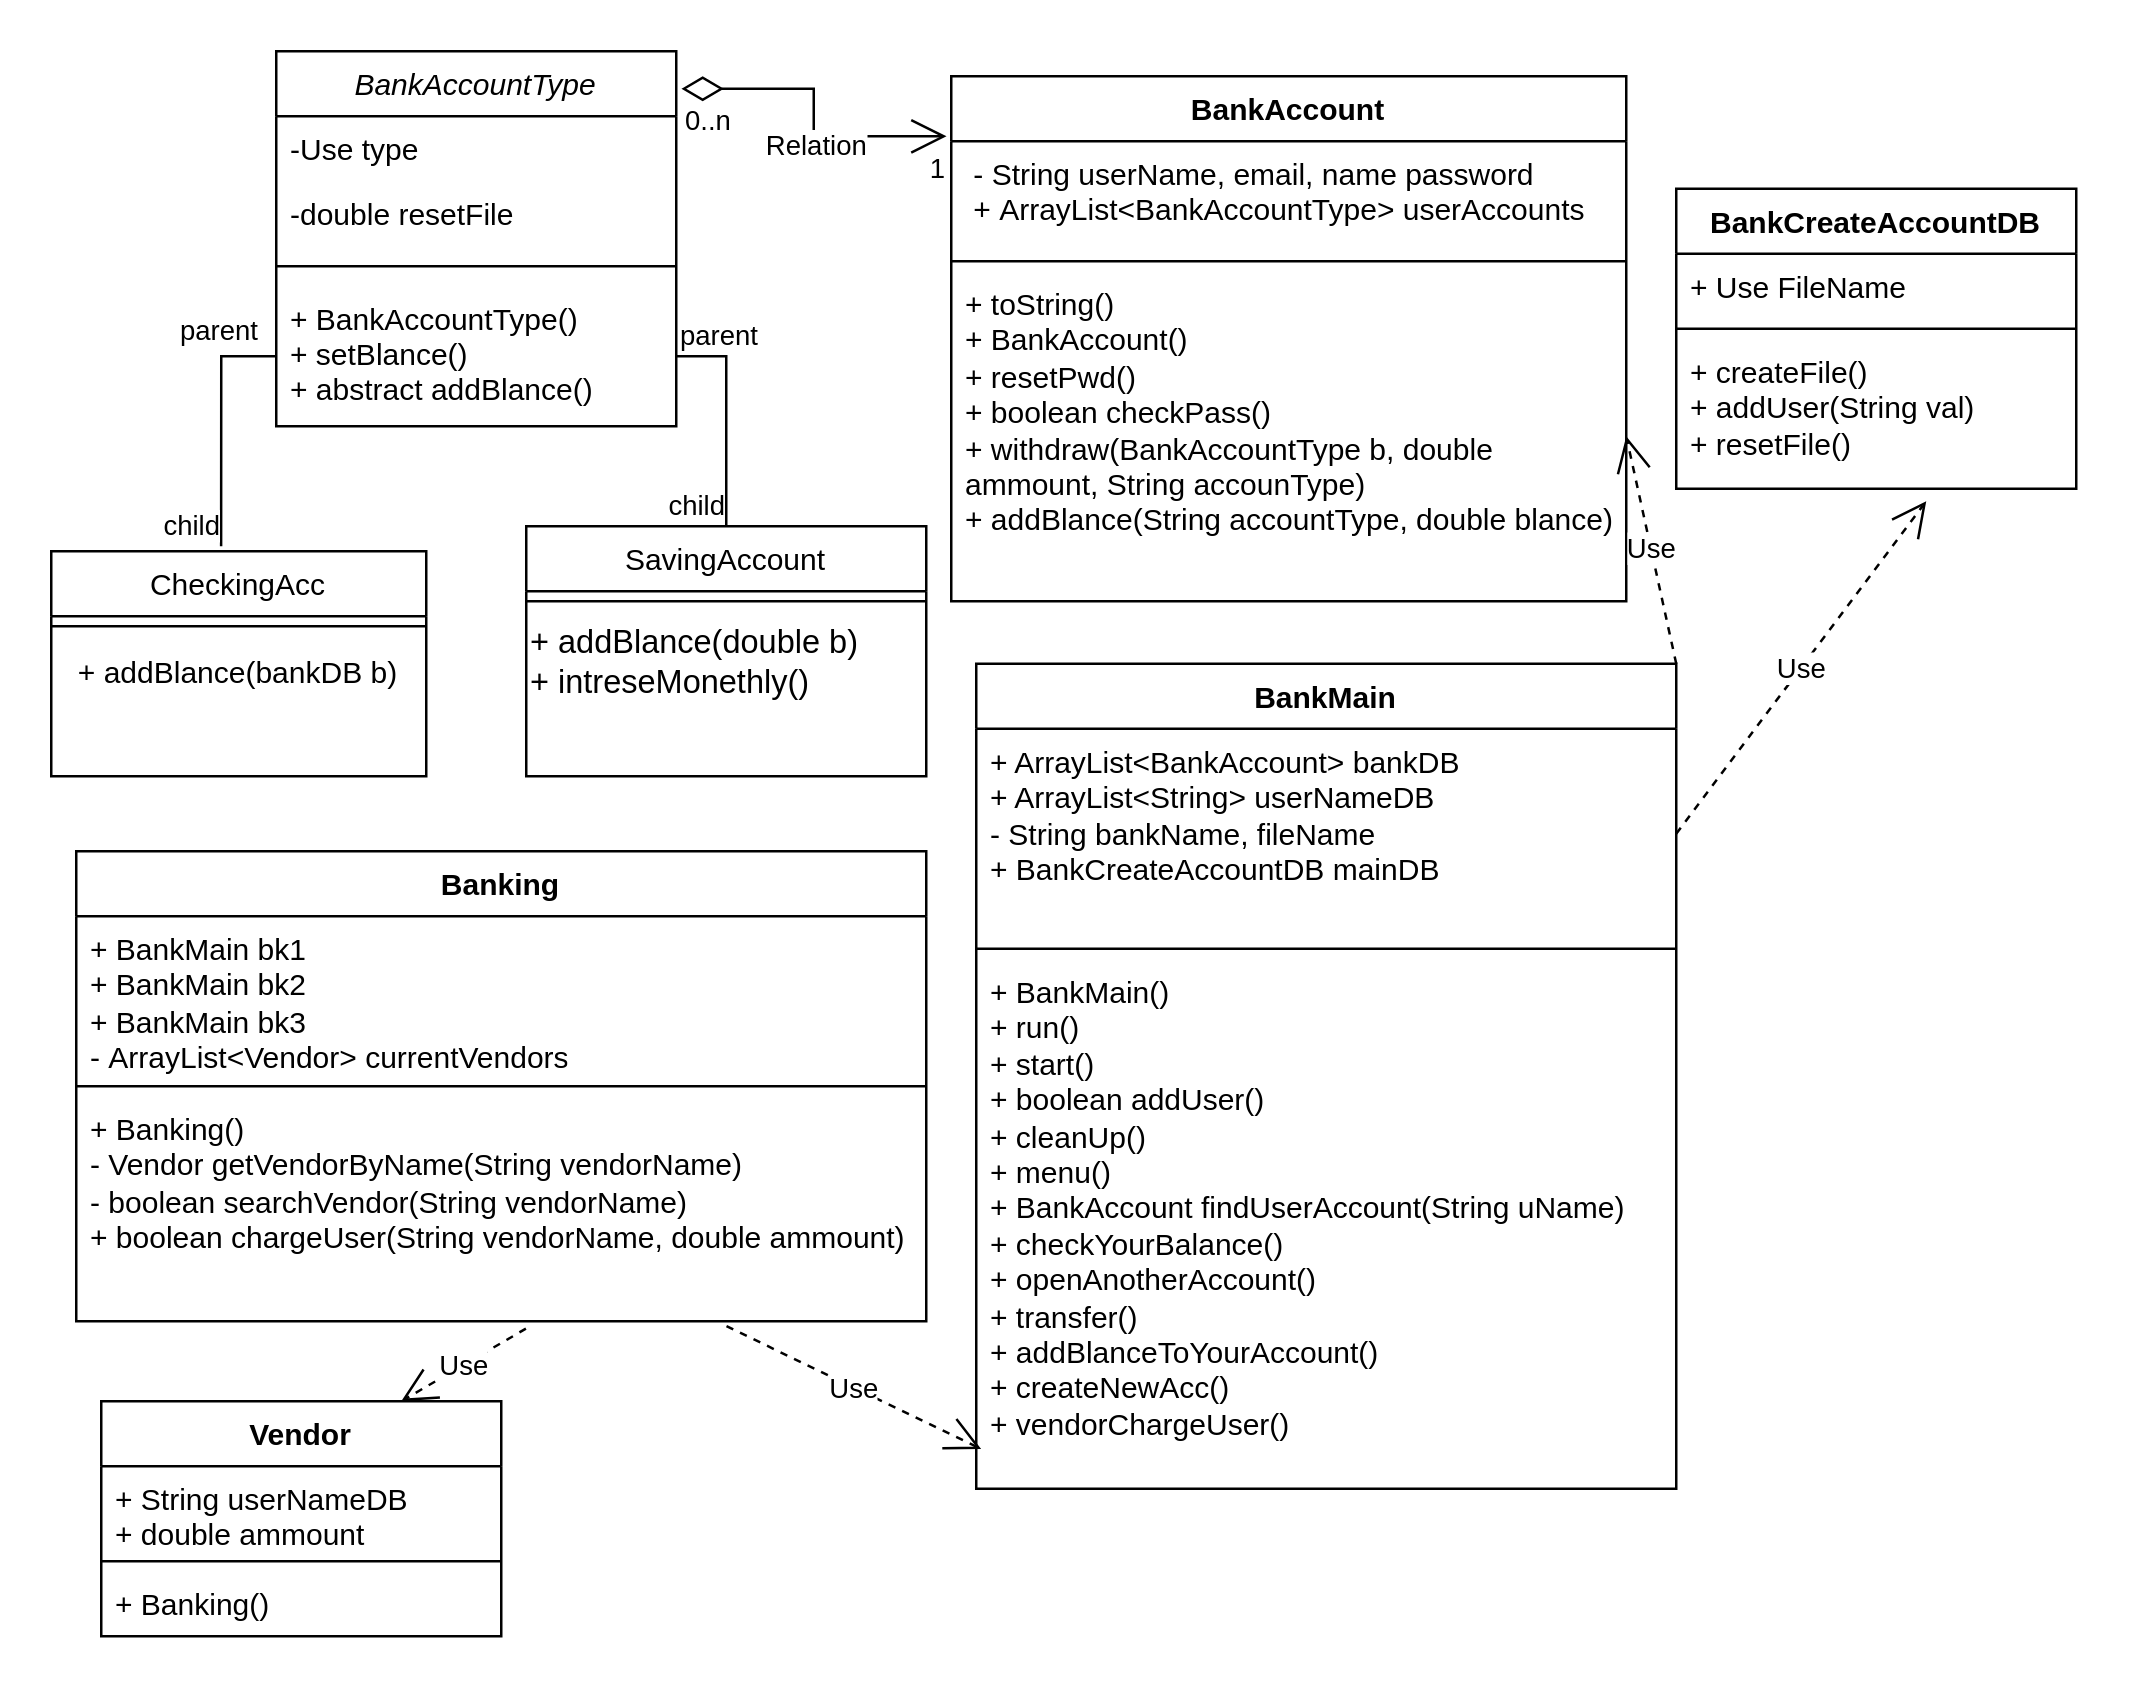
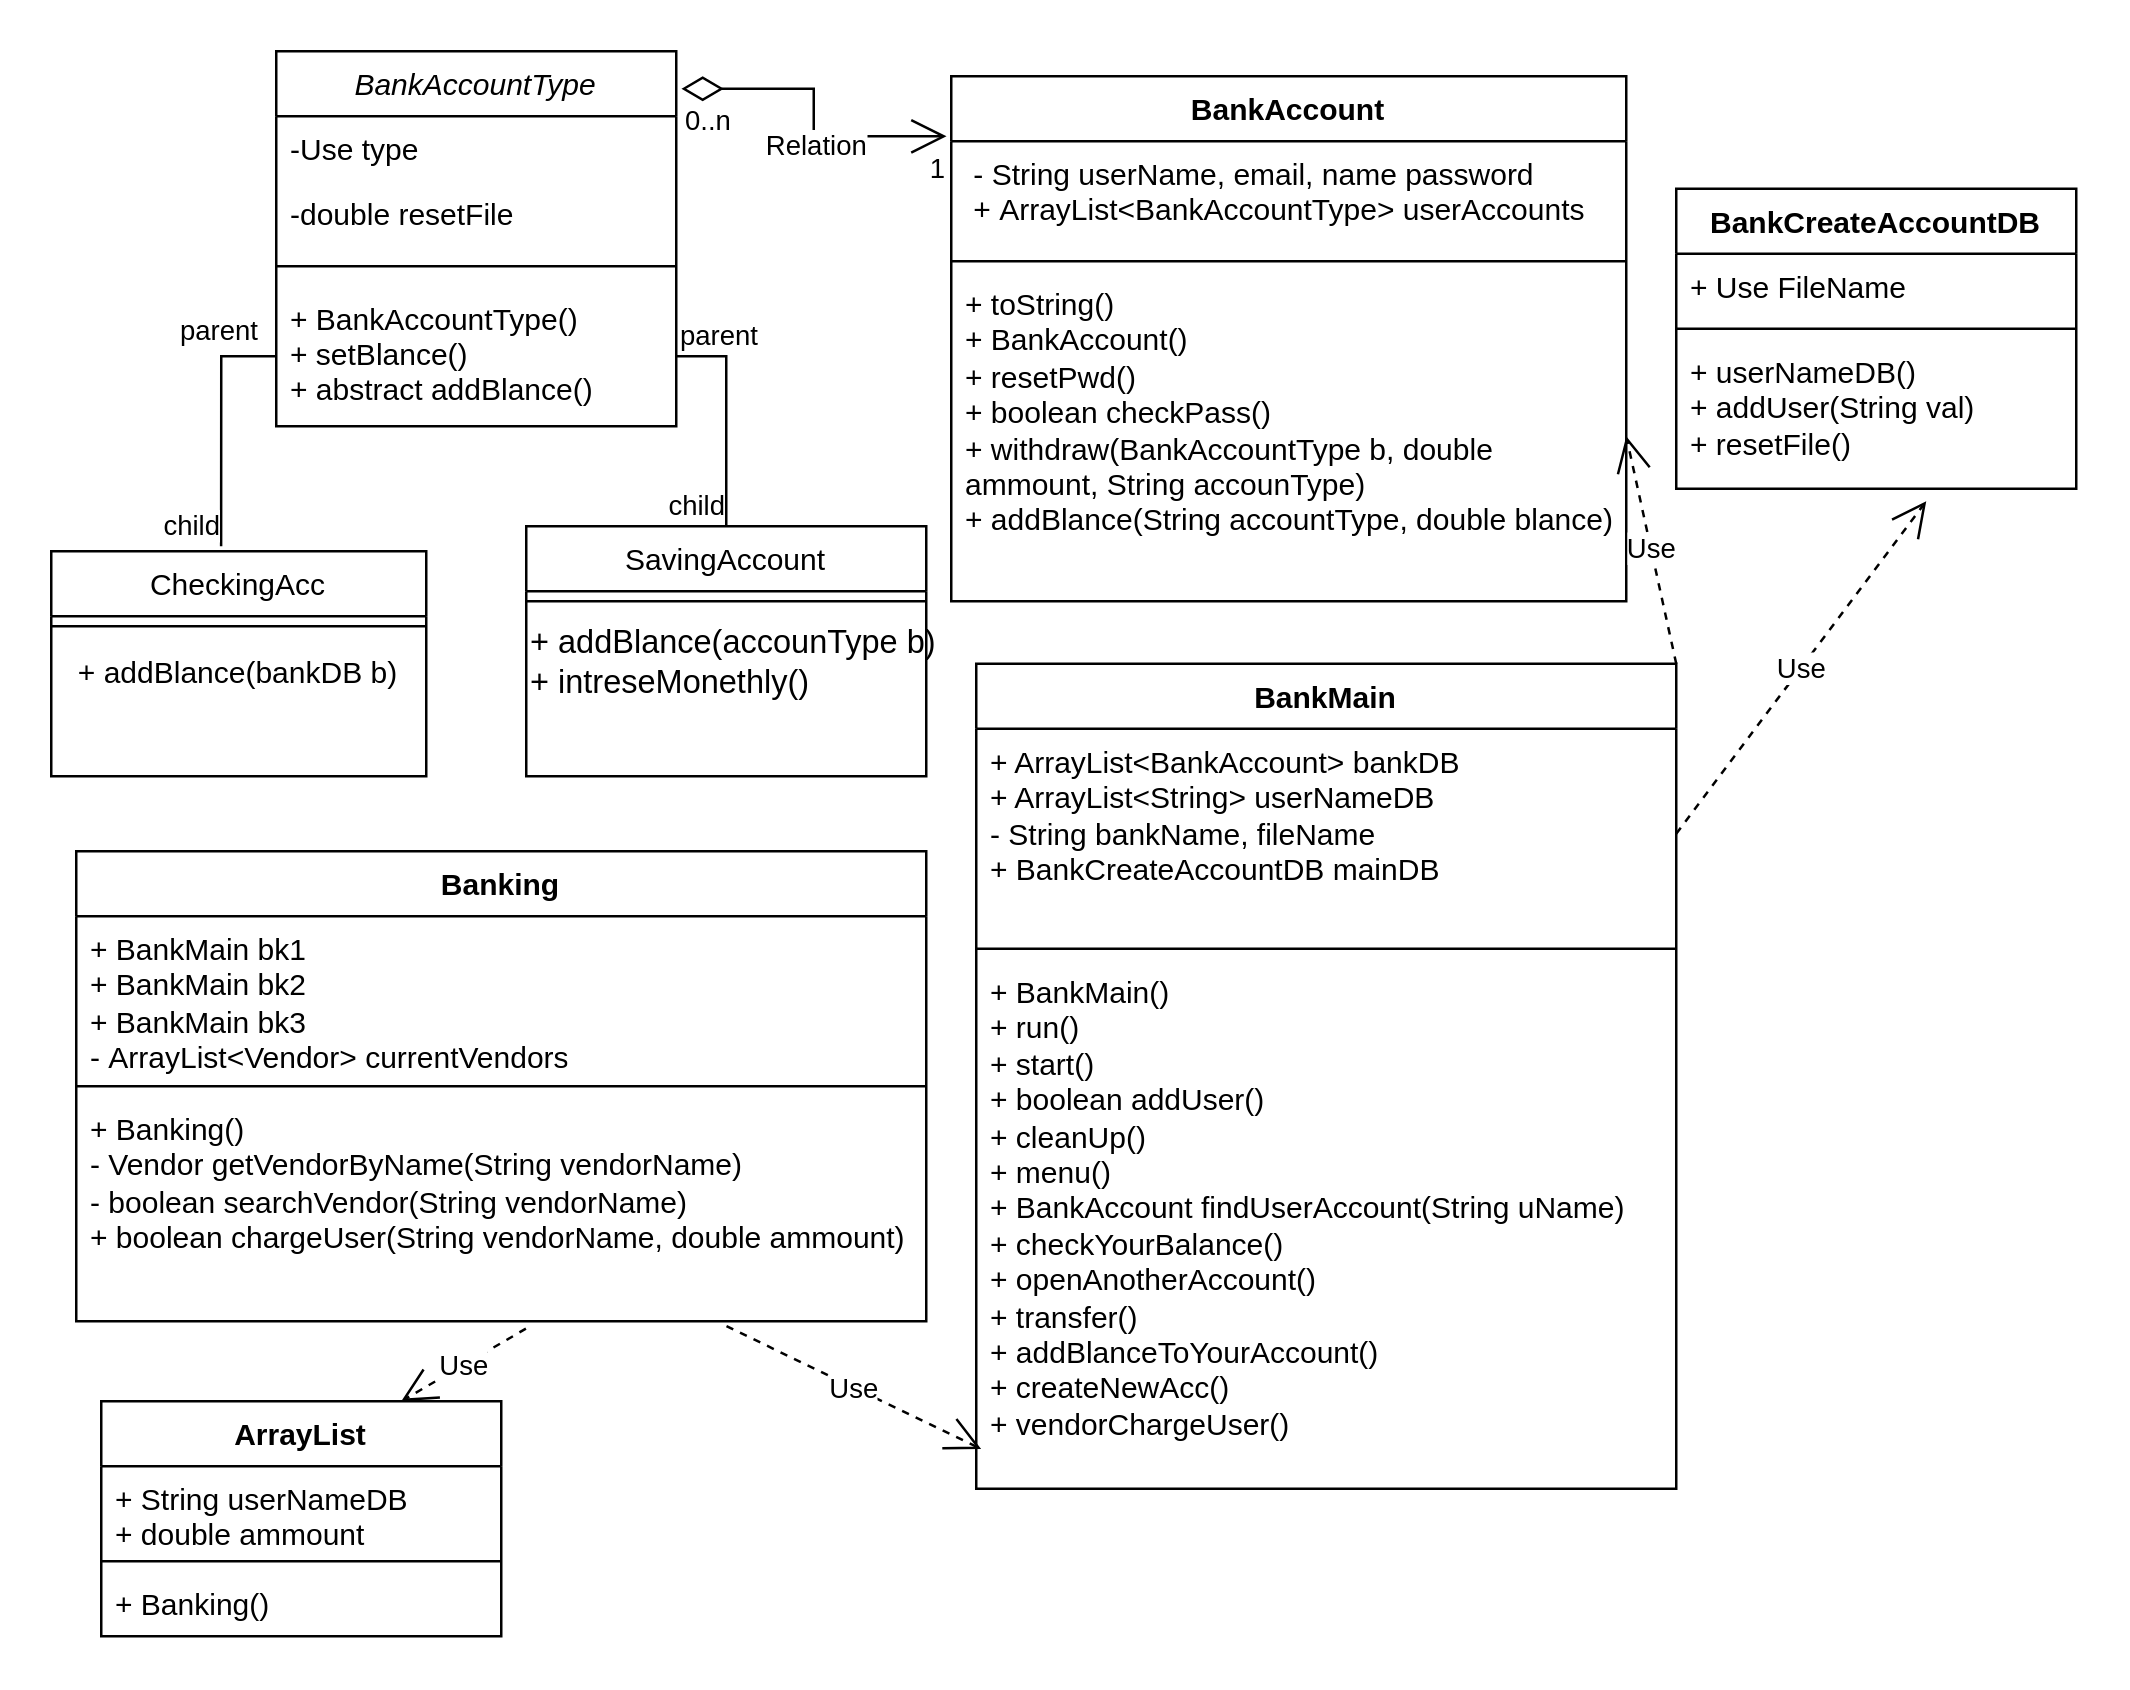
node "+ createFile() + addUser(String val) + resetFile()": label "+ createFile() + addUser(String val) + resetFile()" -> "+ userNameDB() + addUser(String val) + resetFile()"
node "+ addBlance(double b) + intreseMonethly()": label "+ addBlance(double b) + intreseMonethly()" -> "+ addBlance(accounType b) + intreseMonethly()"
node "Vendor": label "Vendor" -> "ArrayList"
